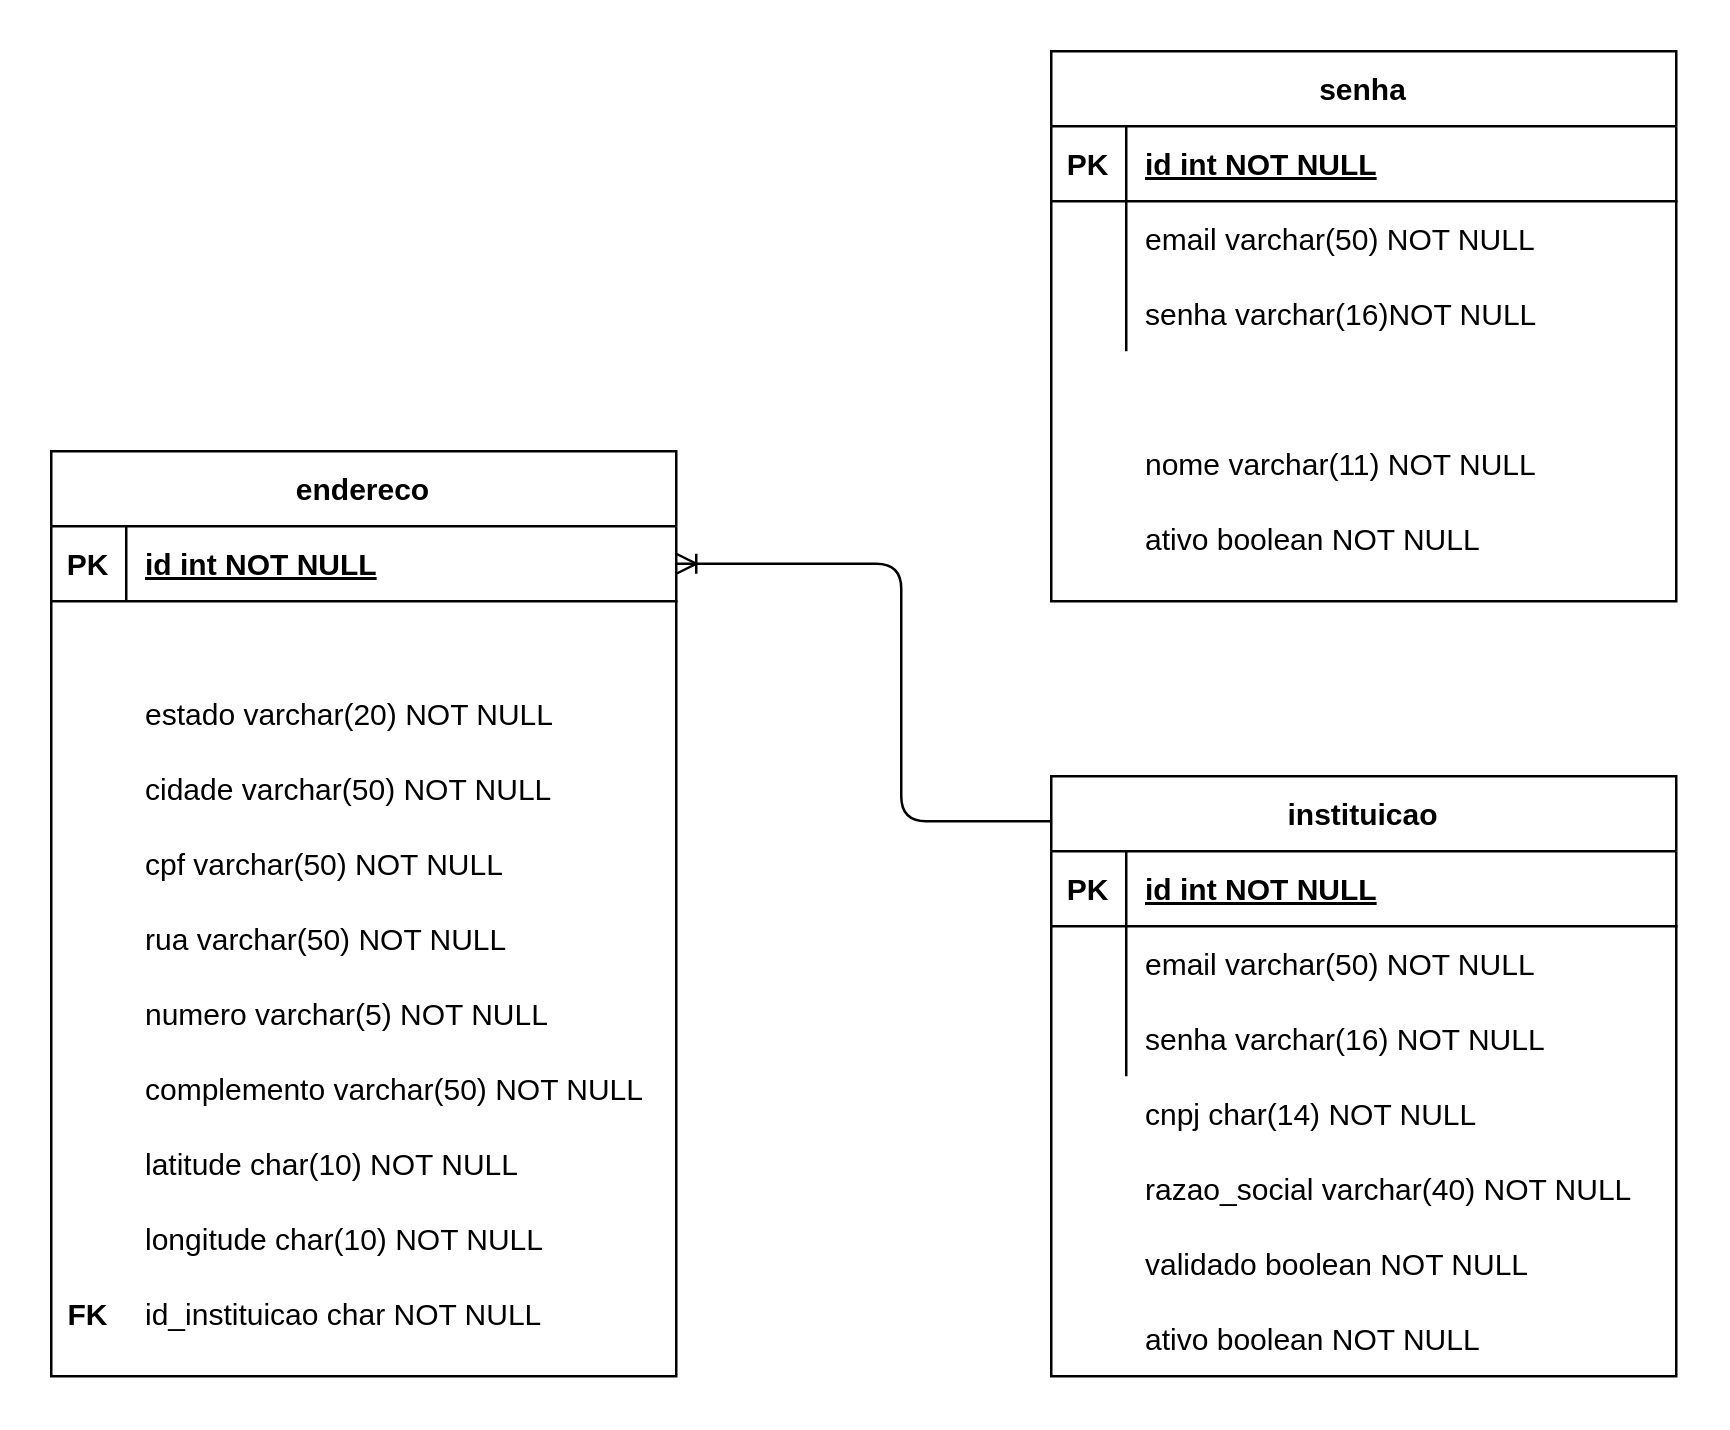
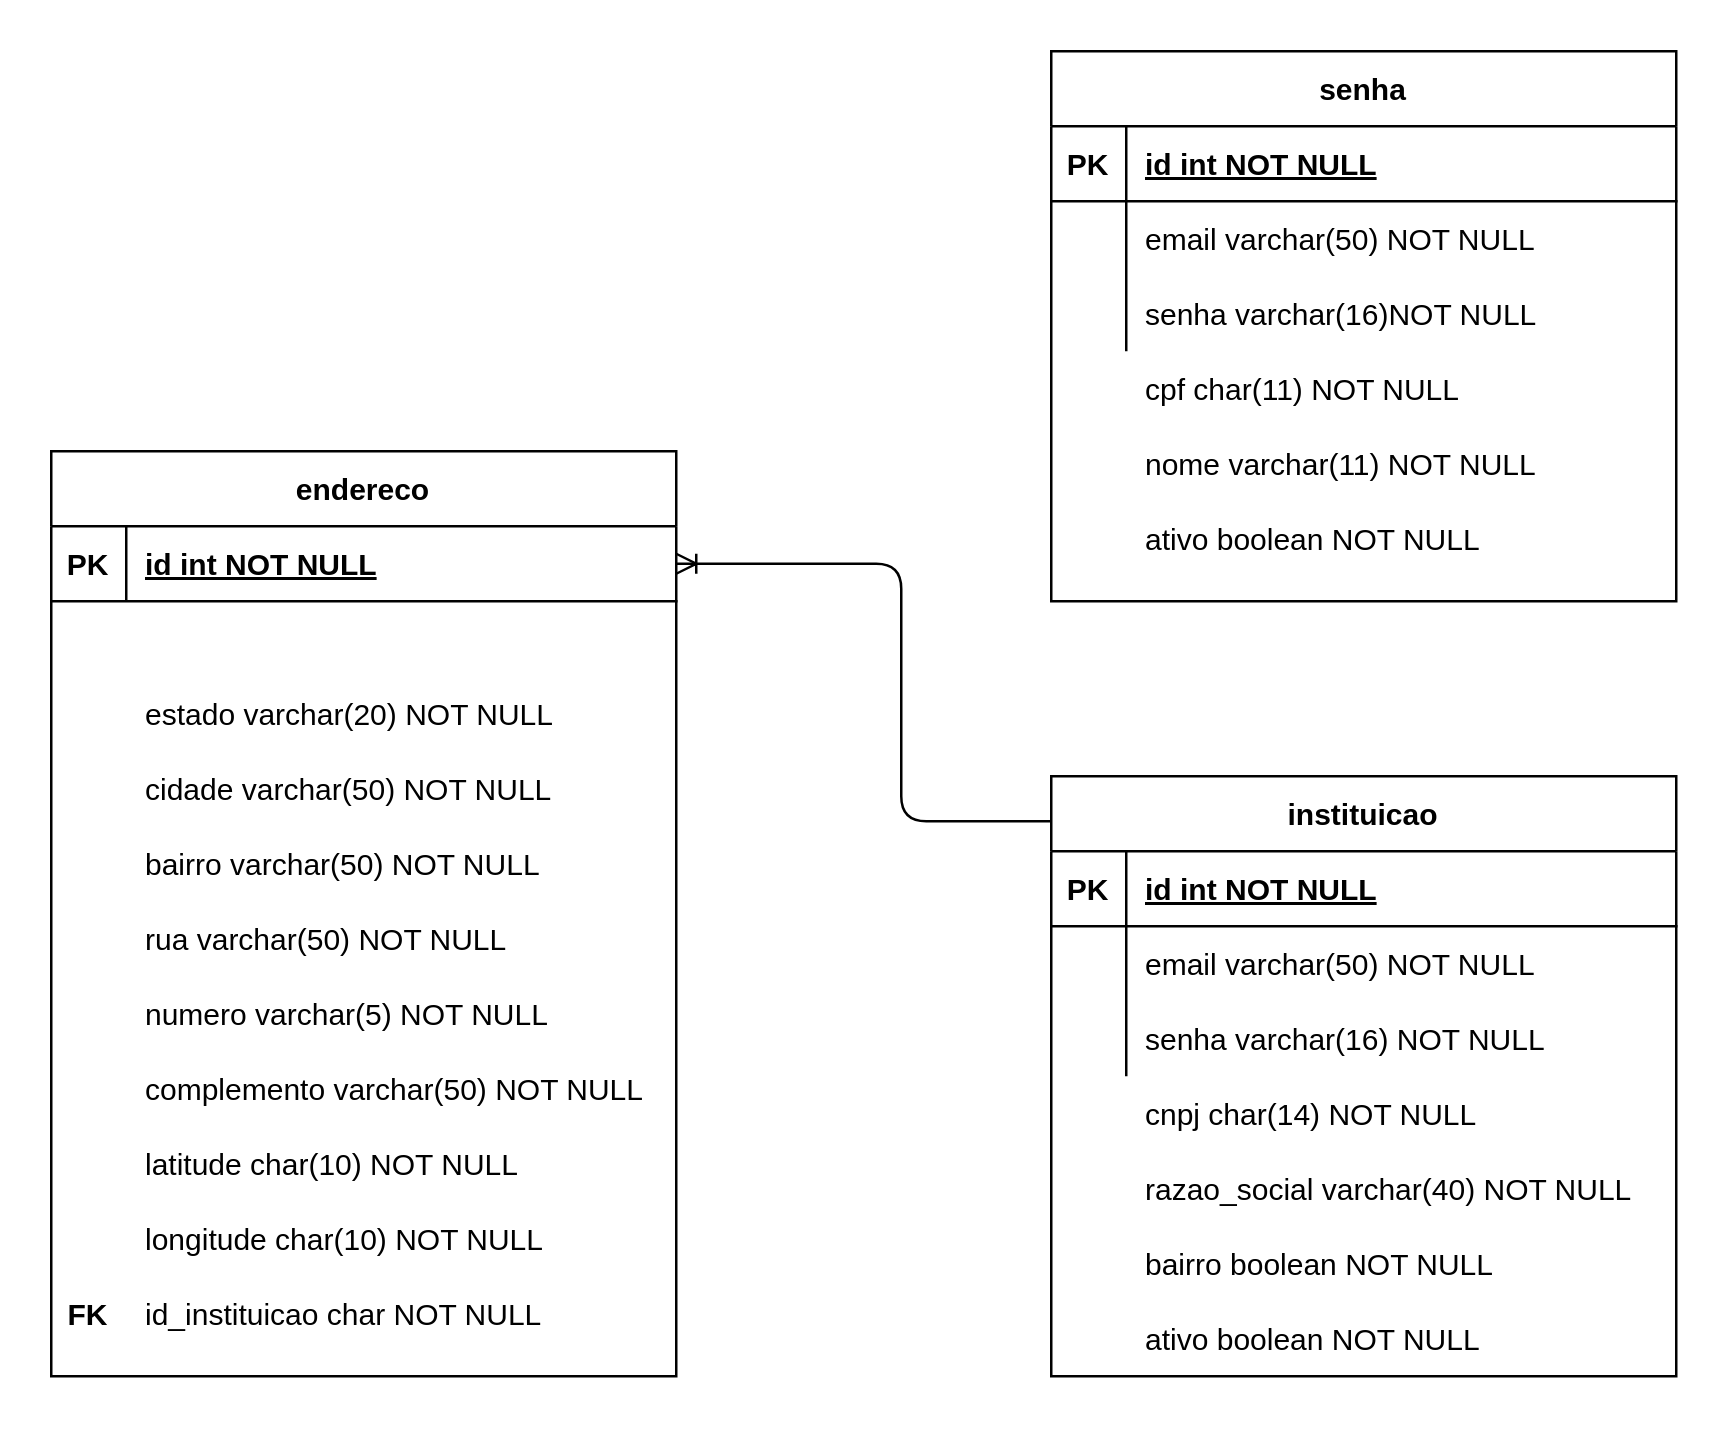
node "cpf char(11) NOT NULL": added
node "cpf varchar(50) NOT NULL": label "cpf varchar(50) NOT NULL" -> "bairro varchar(50) NOT NULL"
node "validado boolean NOT NULL": label "validado boolean NOT NULL" -> "bairro boolean NOT NULL"
